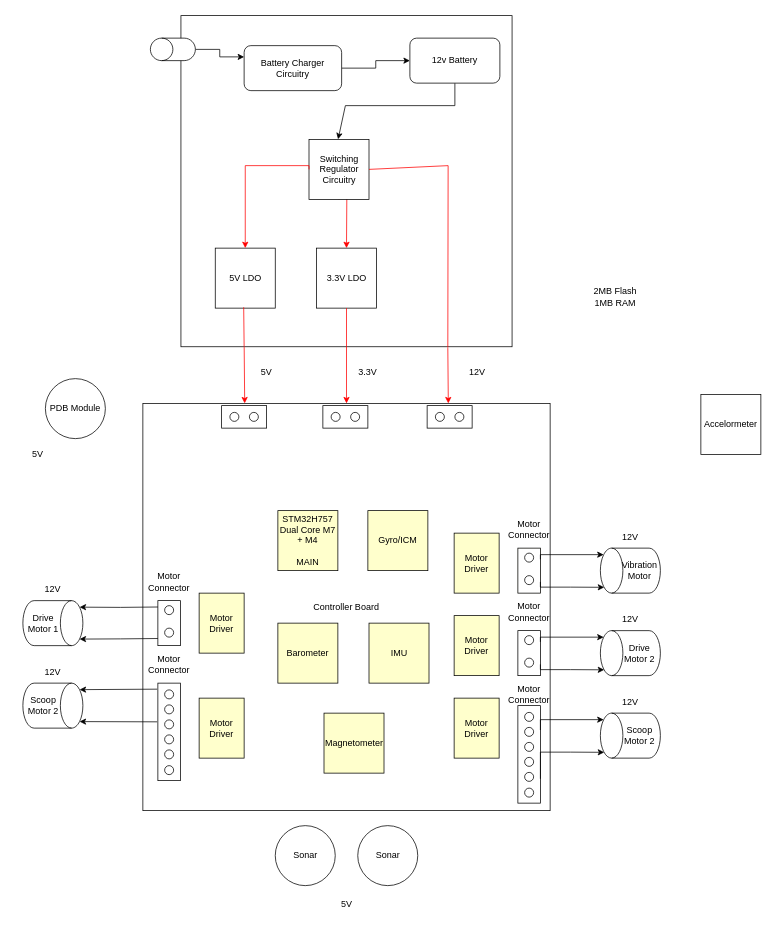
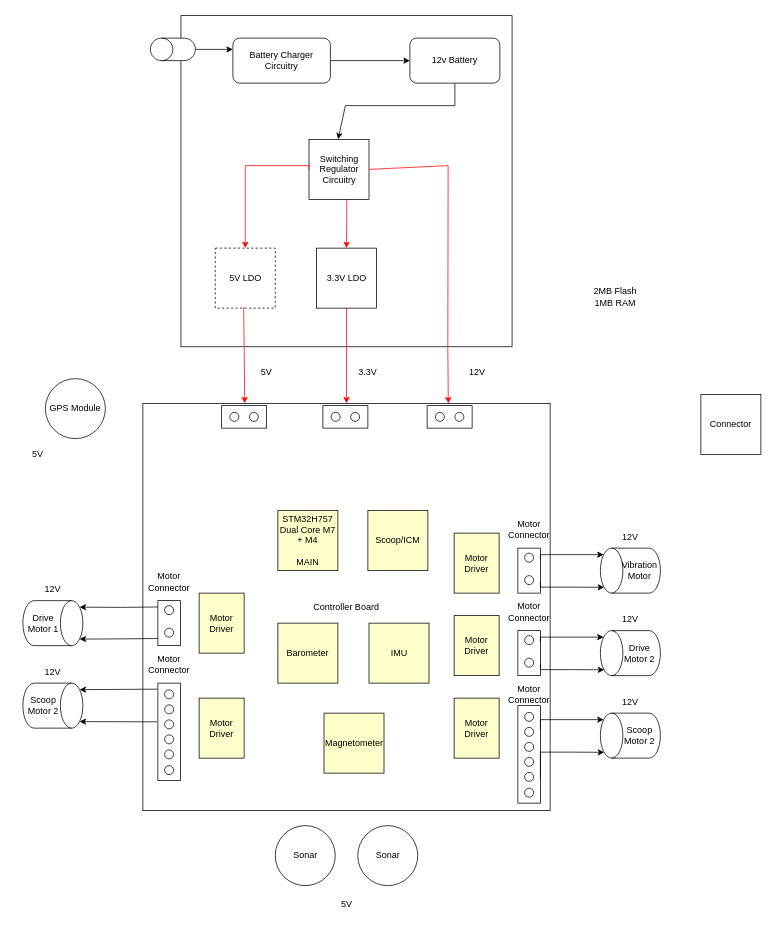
node "Battery Charger Circuitry": moved (293, 68) -> (282, 60)
node "5V LDO": style solid -> dashed
node "PDB Module": label "PDB Module" -> "GPS Module"
node "Accelormeter": label "Accelormeter" -> "Connector"
node "Gyro/ICM": label "Gyro/ICM" -> "Scoop/ICM"
